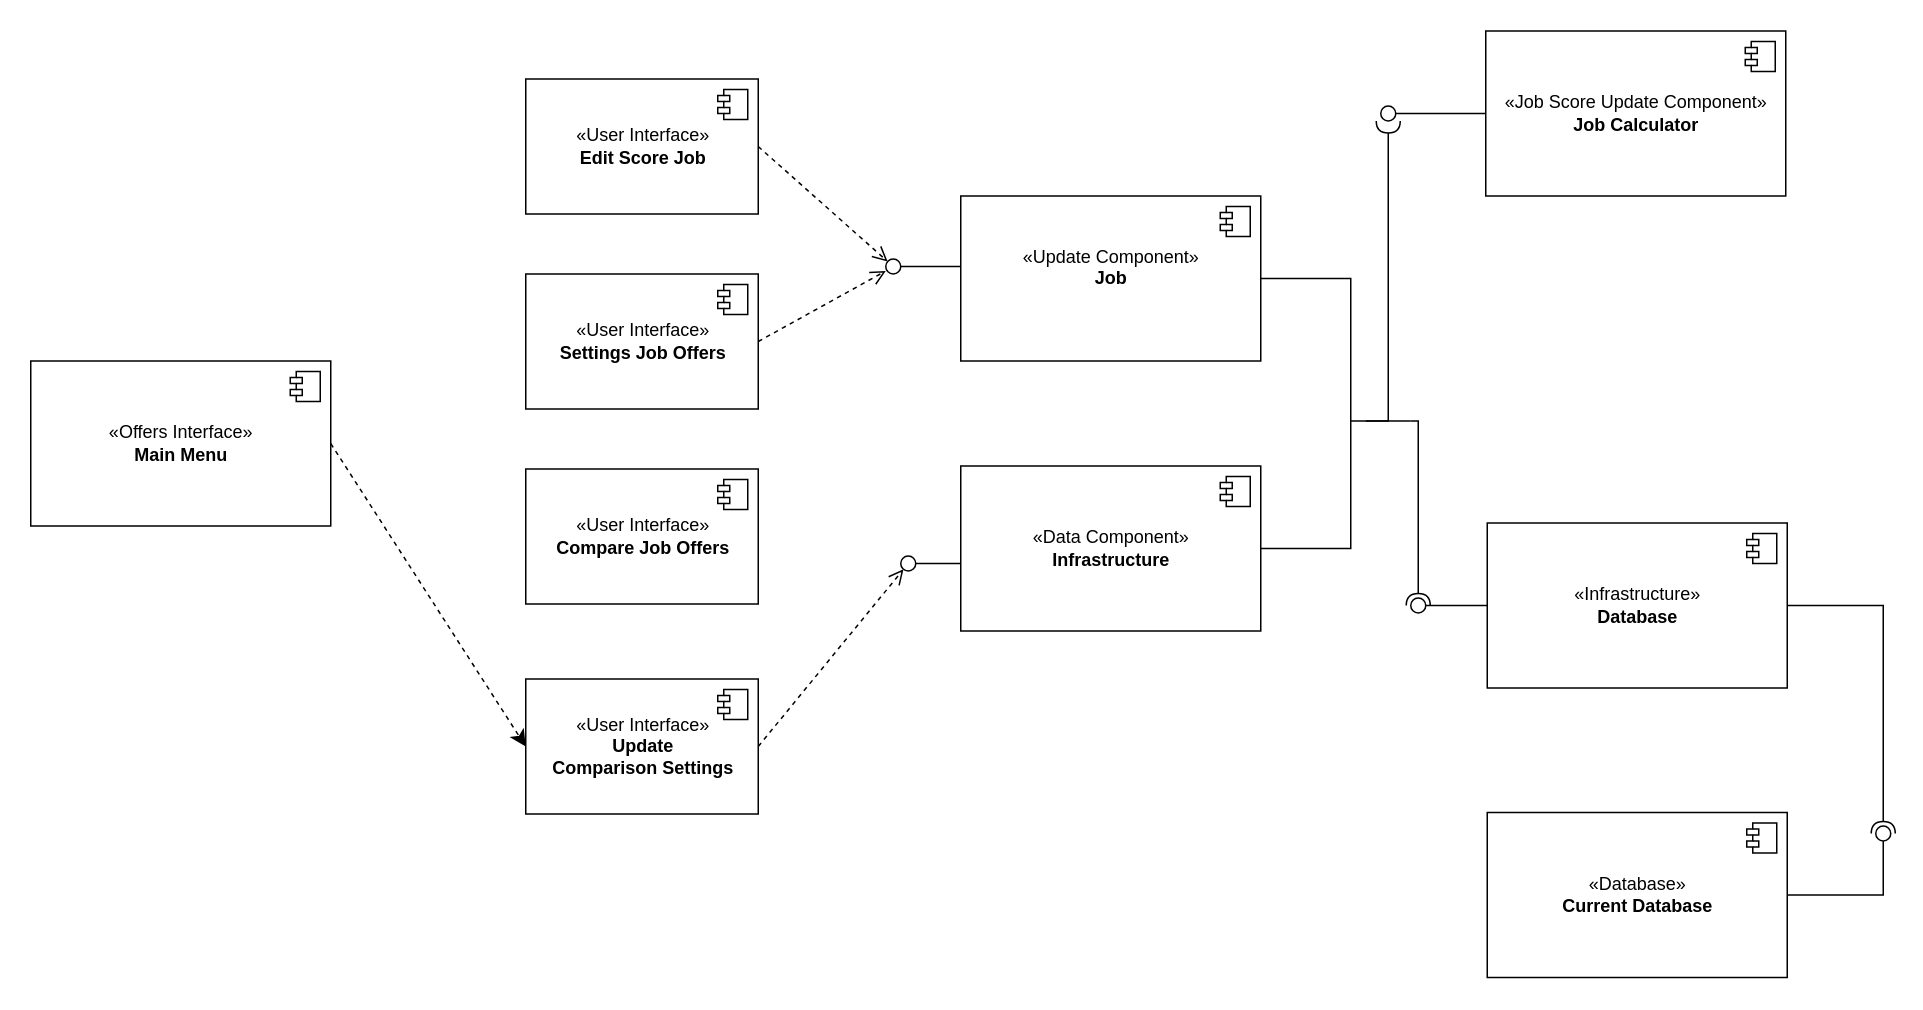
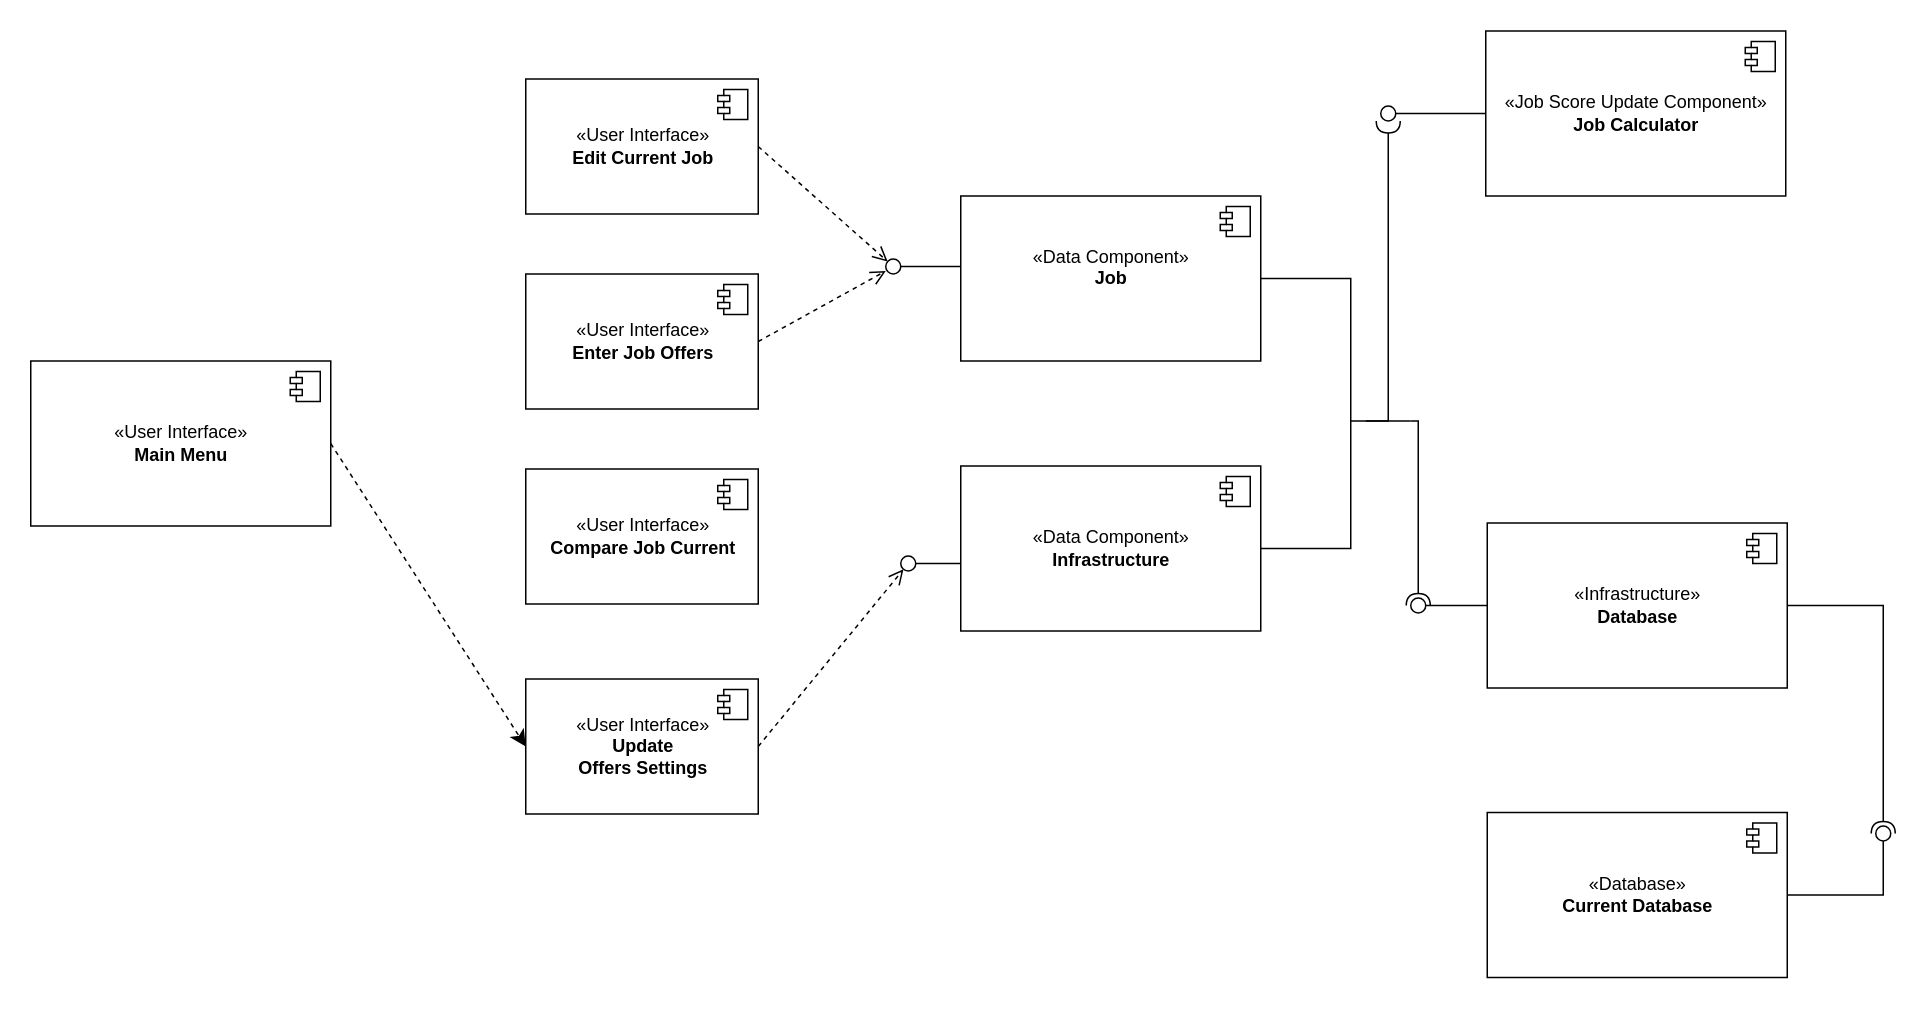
node "«User Interface» Edit Score Job": label "«User Interface» Edit Score Job" -> "«User Interface» Edit Current Job"
node "«Update Component» Job": label "«Update Component» Job" -> "«Data Component» Job"
node "«User Interface» Settings Job Offers": label "«User Interface» Settings Job Offers" -> "«User Interface» Enter Job Offers"
node "«Offers Interface» Main Menu": label "«Offers Interface» Main Menu" -> "«User Interface» Main Menu"
node "«User Interface» Compare Job Offers": label "«User Interface» Compare Job Offers" -> "«User Interface» Compare Job Current"
node "«User Interface» Update Comparison Settings": label "«User Interface» Update Comparison Settings" -> "«User Interface» Update Offers Settings"
